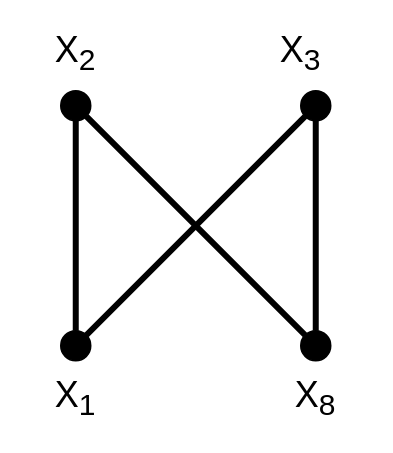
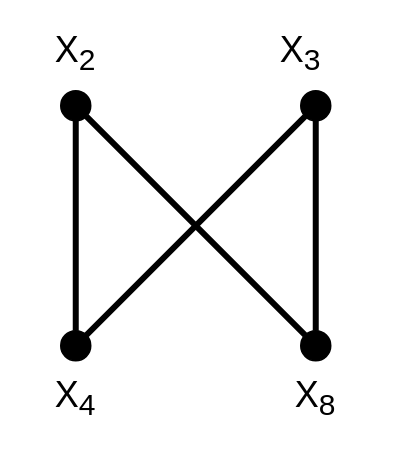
node "X1": label "X1" -> "X4"
